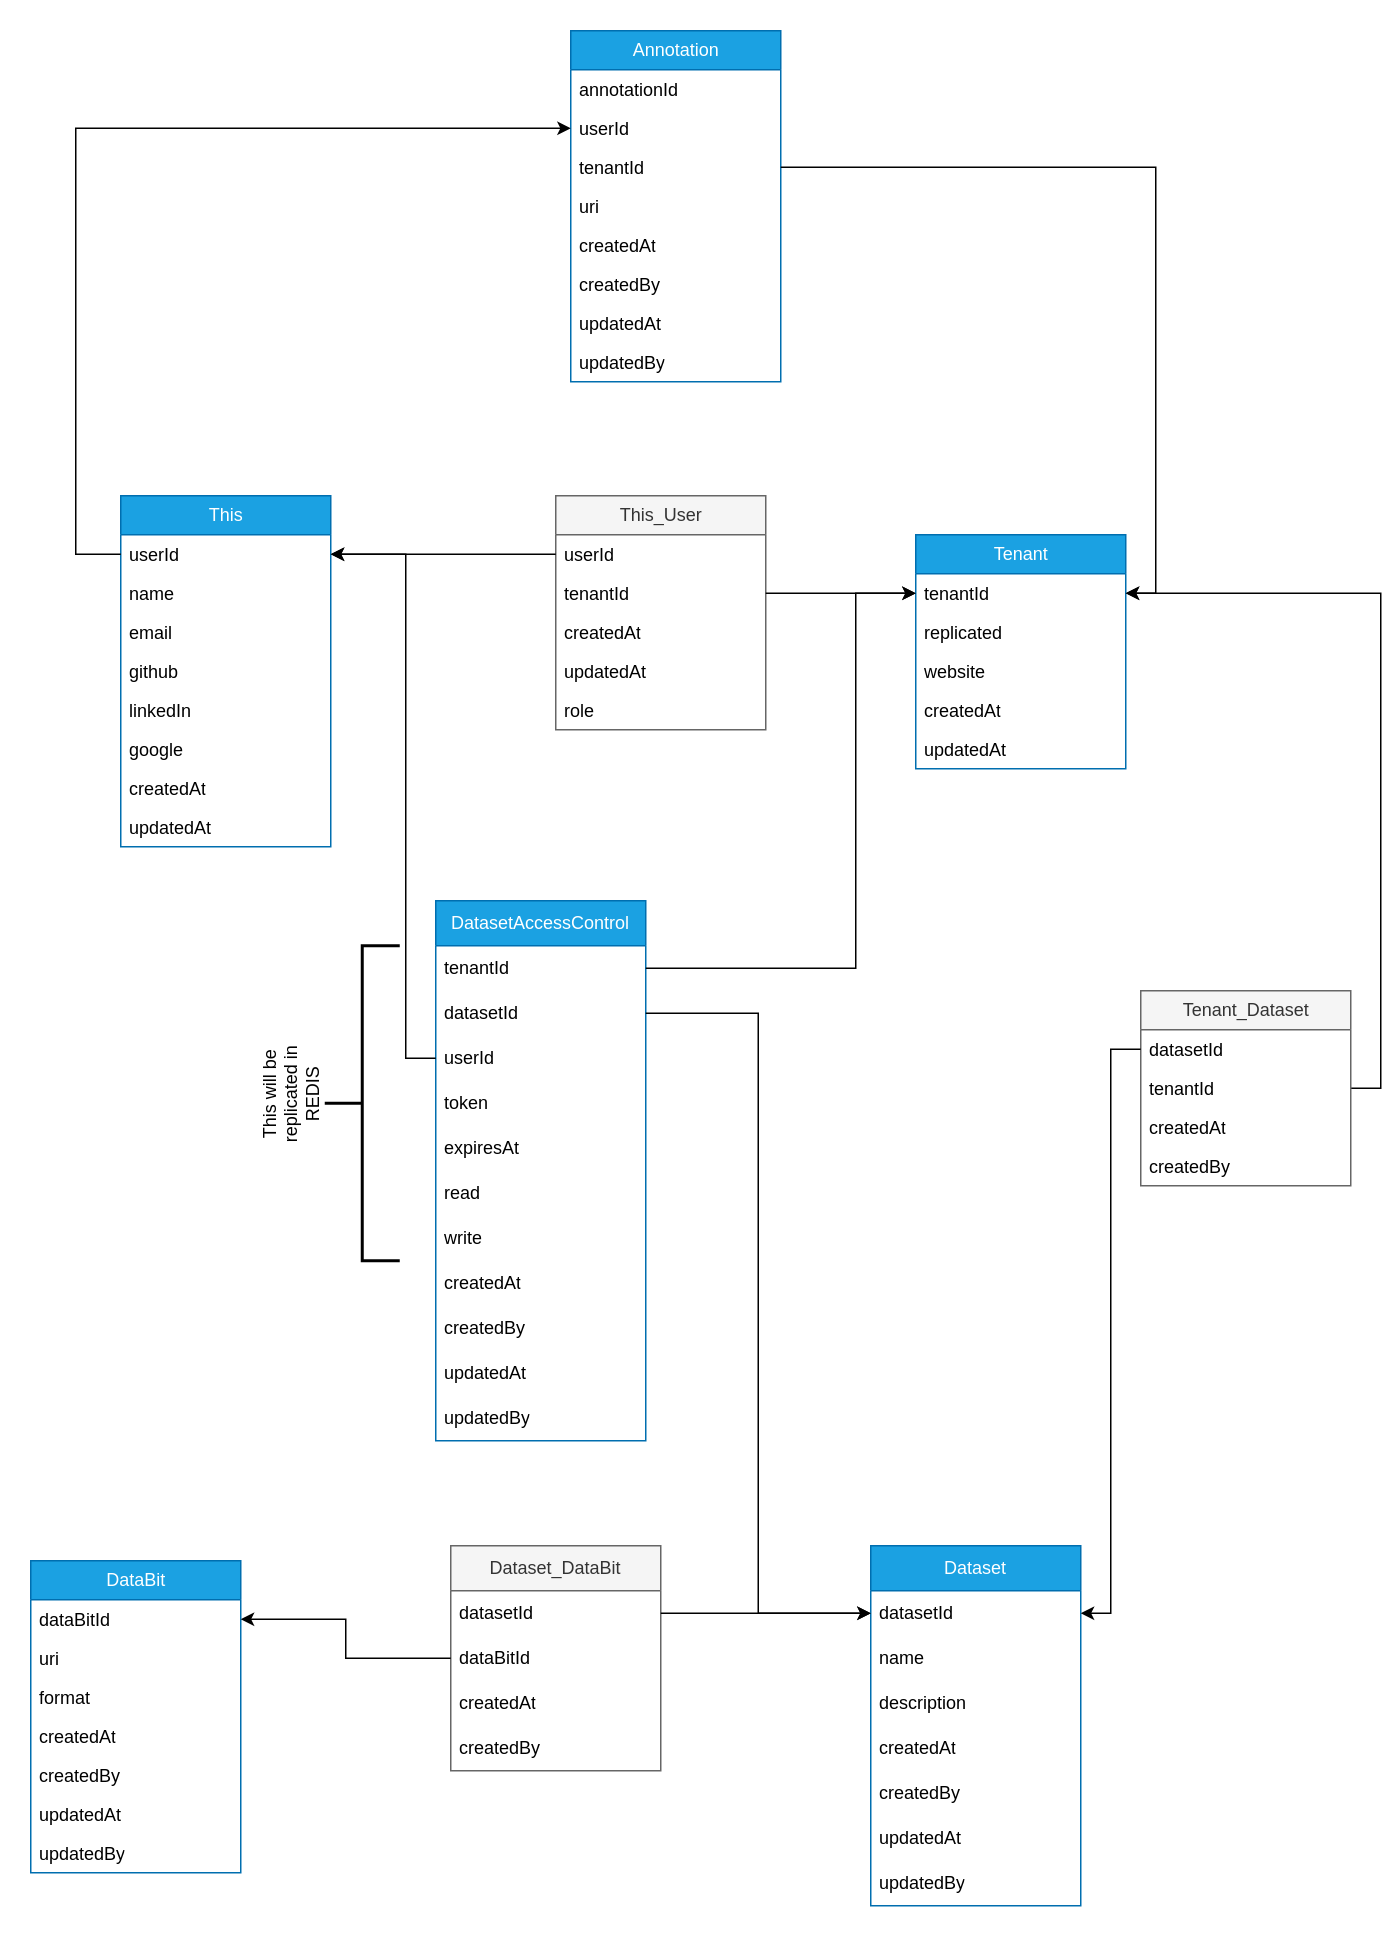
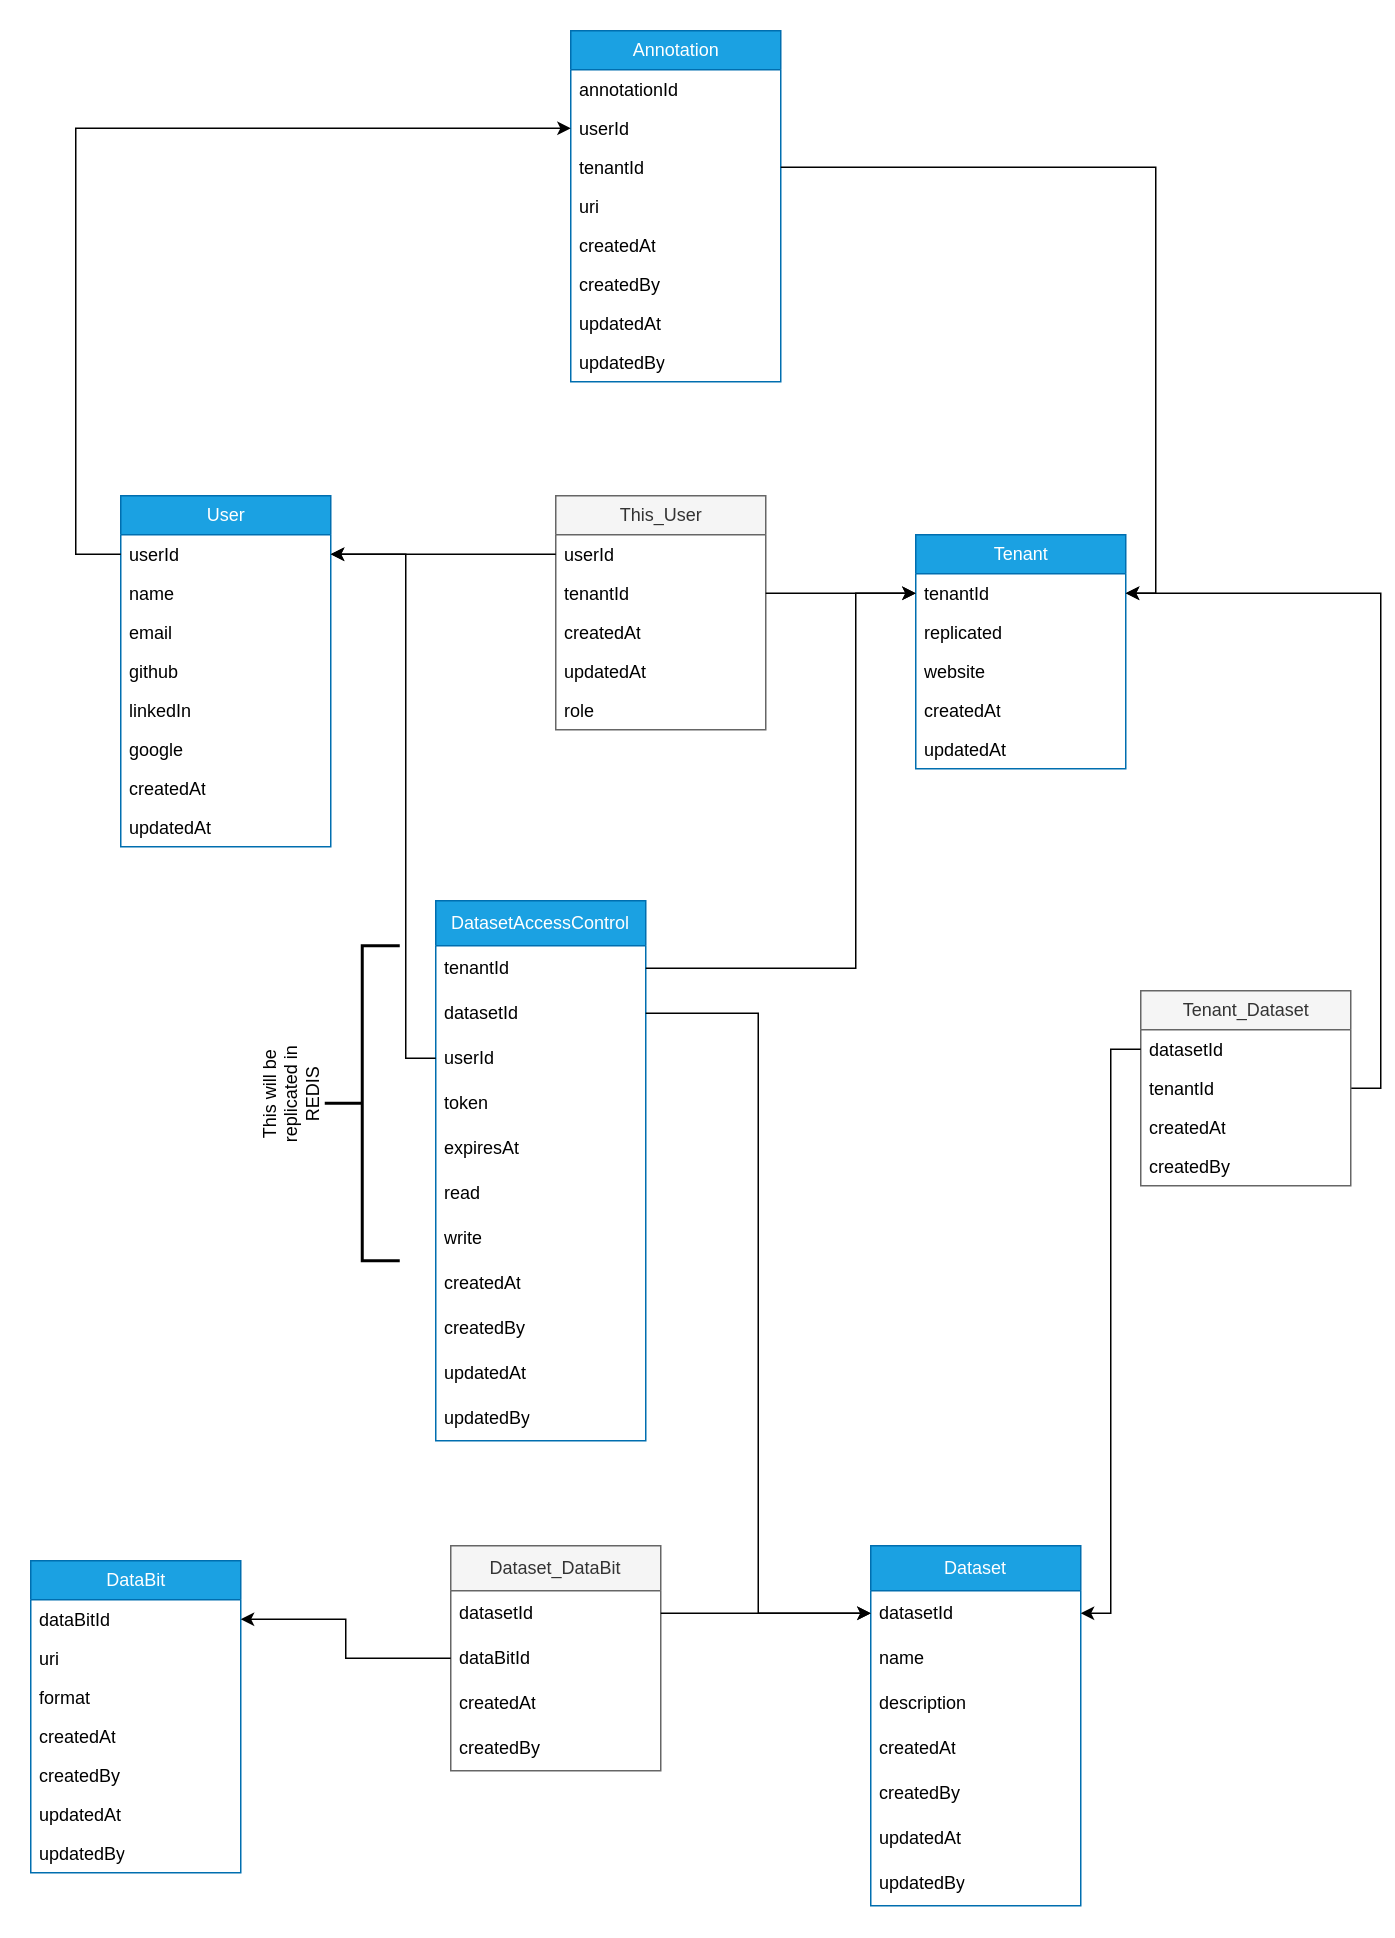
node "This": label "This" -> "User"
